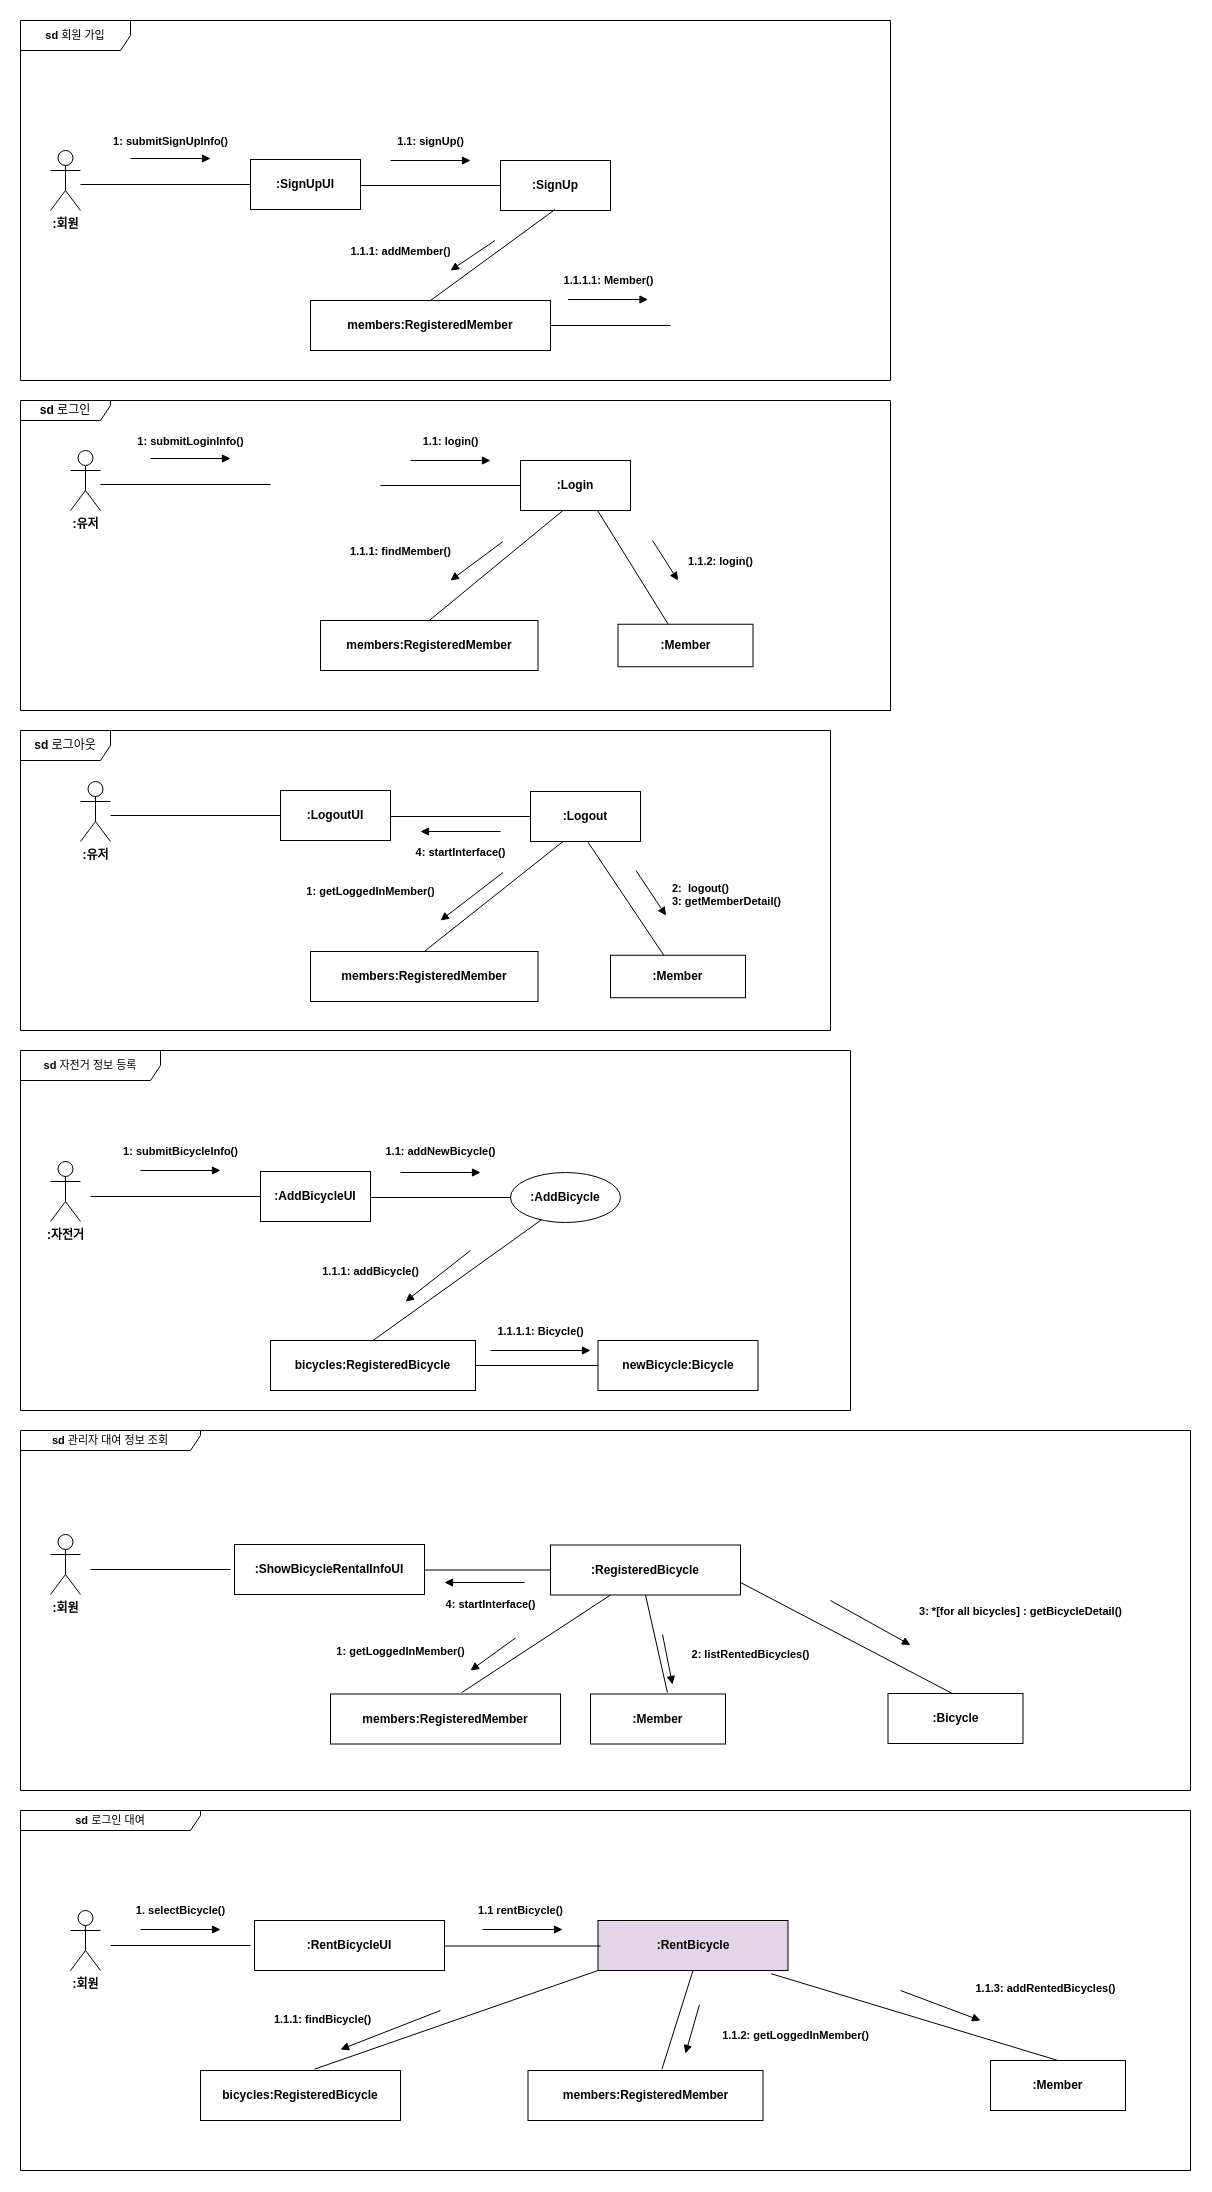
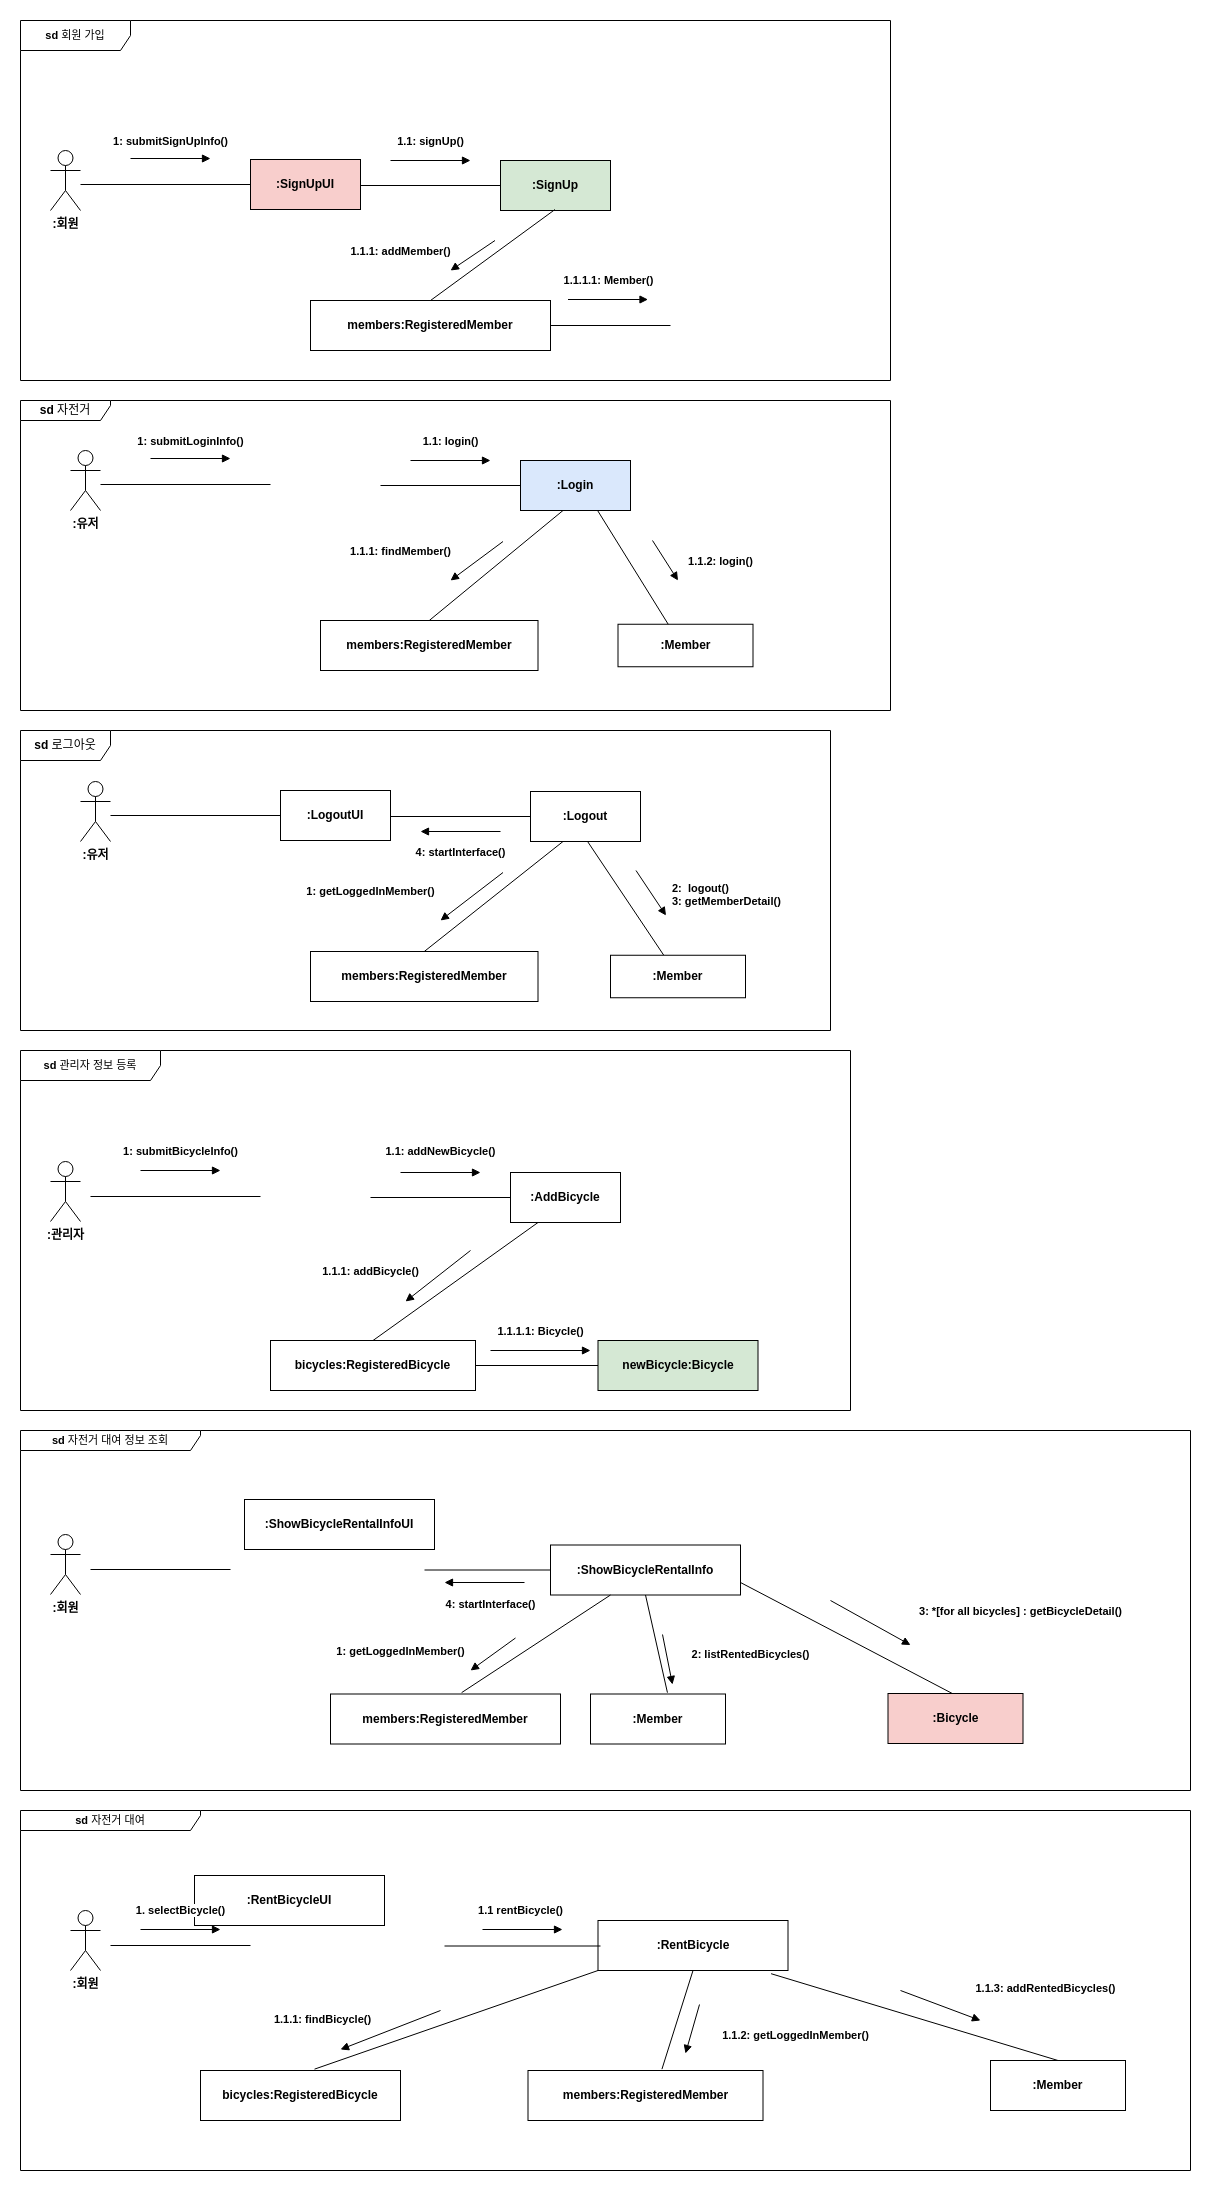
node ":SignUpUI": fillcolor #ffffff -> #f8cecc
node ":SignUp": fillcolor #ffffff -> #d5e8d4
node "sd 로그인": label "sd 로그인" -> "sd 자전거"
node ":Login": fillcolor #ffffff -> #dae8fc
node "sd 자전거 정보 등록": label "sd 자전거 정보 등록" -> "sd 관리자 정보 등록"
node ":AddBicycleUI": removed
node ":AddBicycle": shape ellipse -> rectangle
node ":자전거": label ":자전거" -> ":관리자"
node "newBicycle:Bicycle": fillcolor #ffffff -> #d5e8d4
node "sd 관리자 대여 정보 조회": label "sd 관리자 대여 정보 조회" -> "sd 자전거 대여 정보 조회"
node ":ShowBicycleRentalInfoUI": moved (330, 1570) -> (340, 1525)
node ":RegisteredBicycle": label ":RegisteredBicycle" -> ":ShowBicycleRentalInfo"
node ":Bicycle": fillcolor #ffffff -> #f8cecc
node "sd 로그인 대여": label "sd 로그인 대여" -> "sd 자전거 대여"
node ":RentBicycleUI": moved (350, 1946) -> (290, 1901)
node ":RentBicycle": fillcolor #e1d5e7 -> #ffffff
